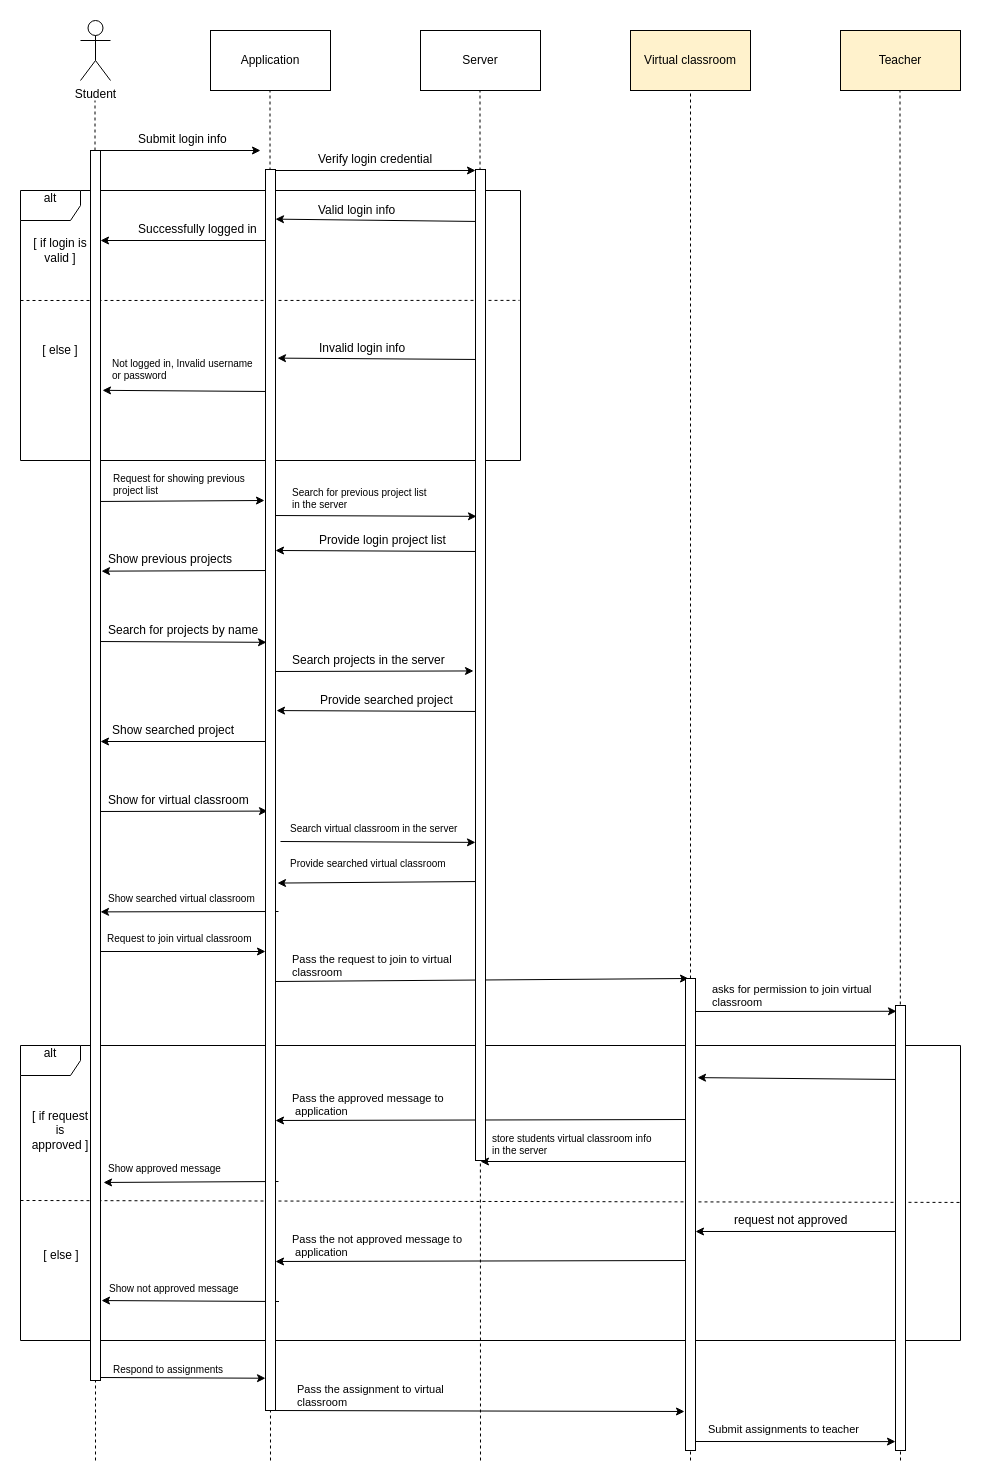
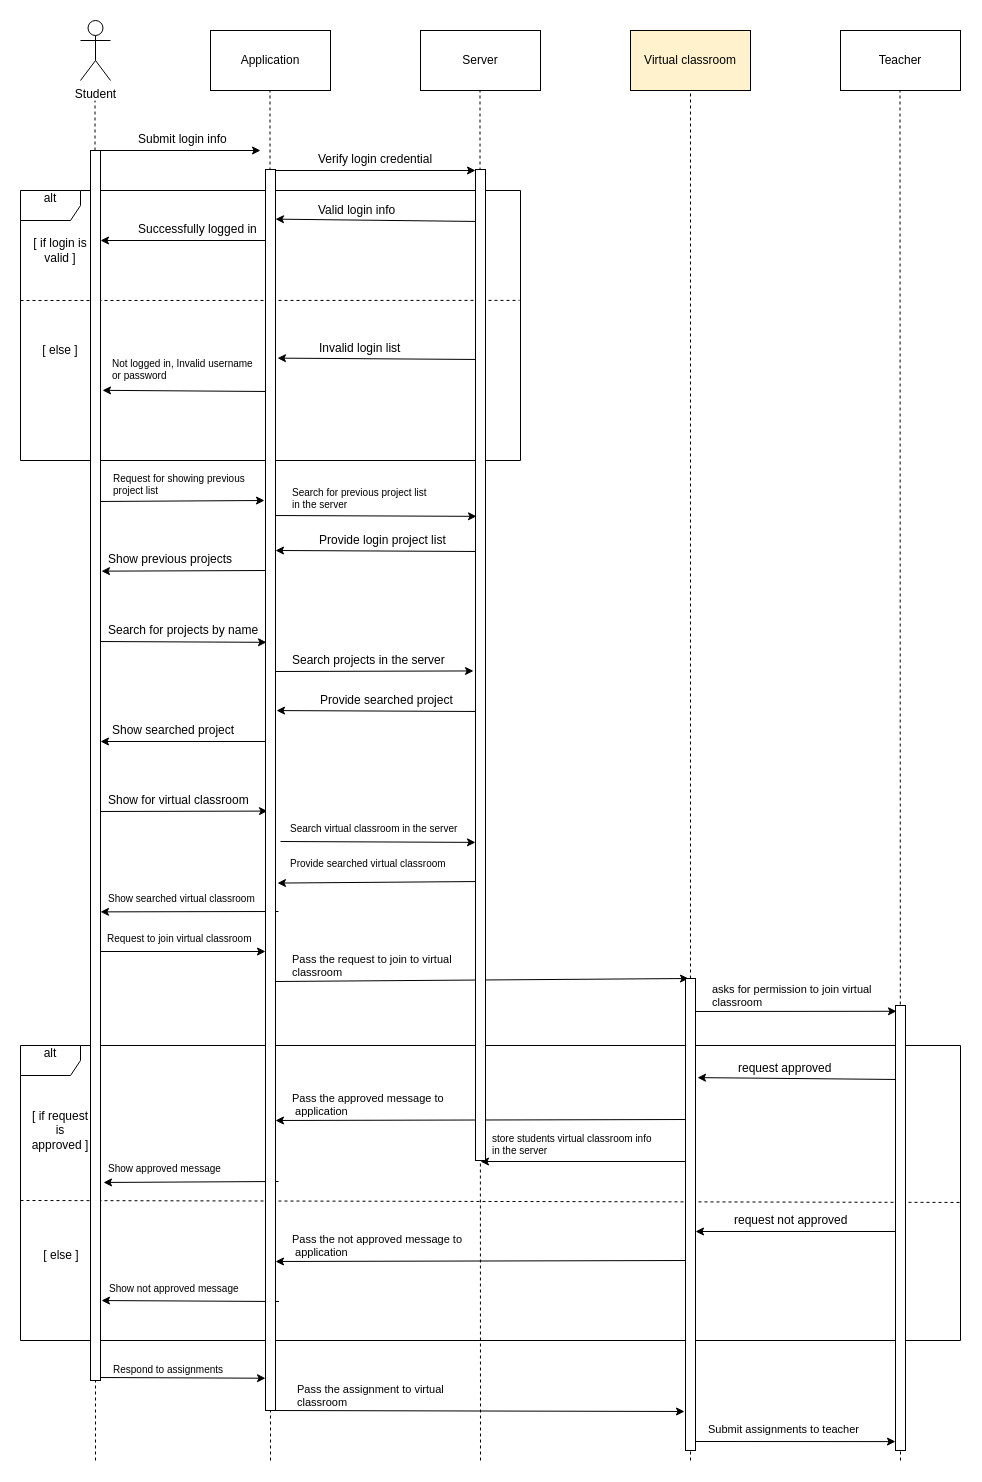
node "Teacher": fillcolor #fff2cc -> #ffffff
node "Invalid login info": label "Invalid login info" -> "Invalid login list"
node "request approved": added
